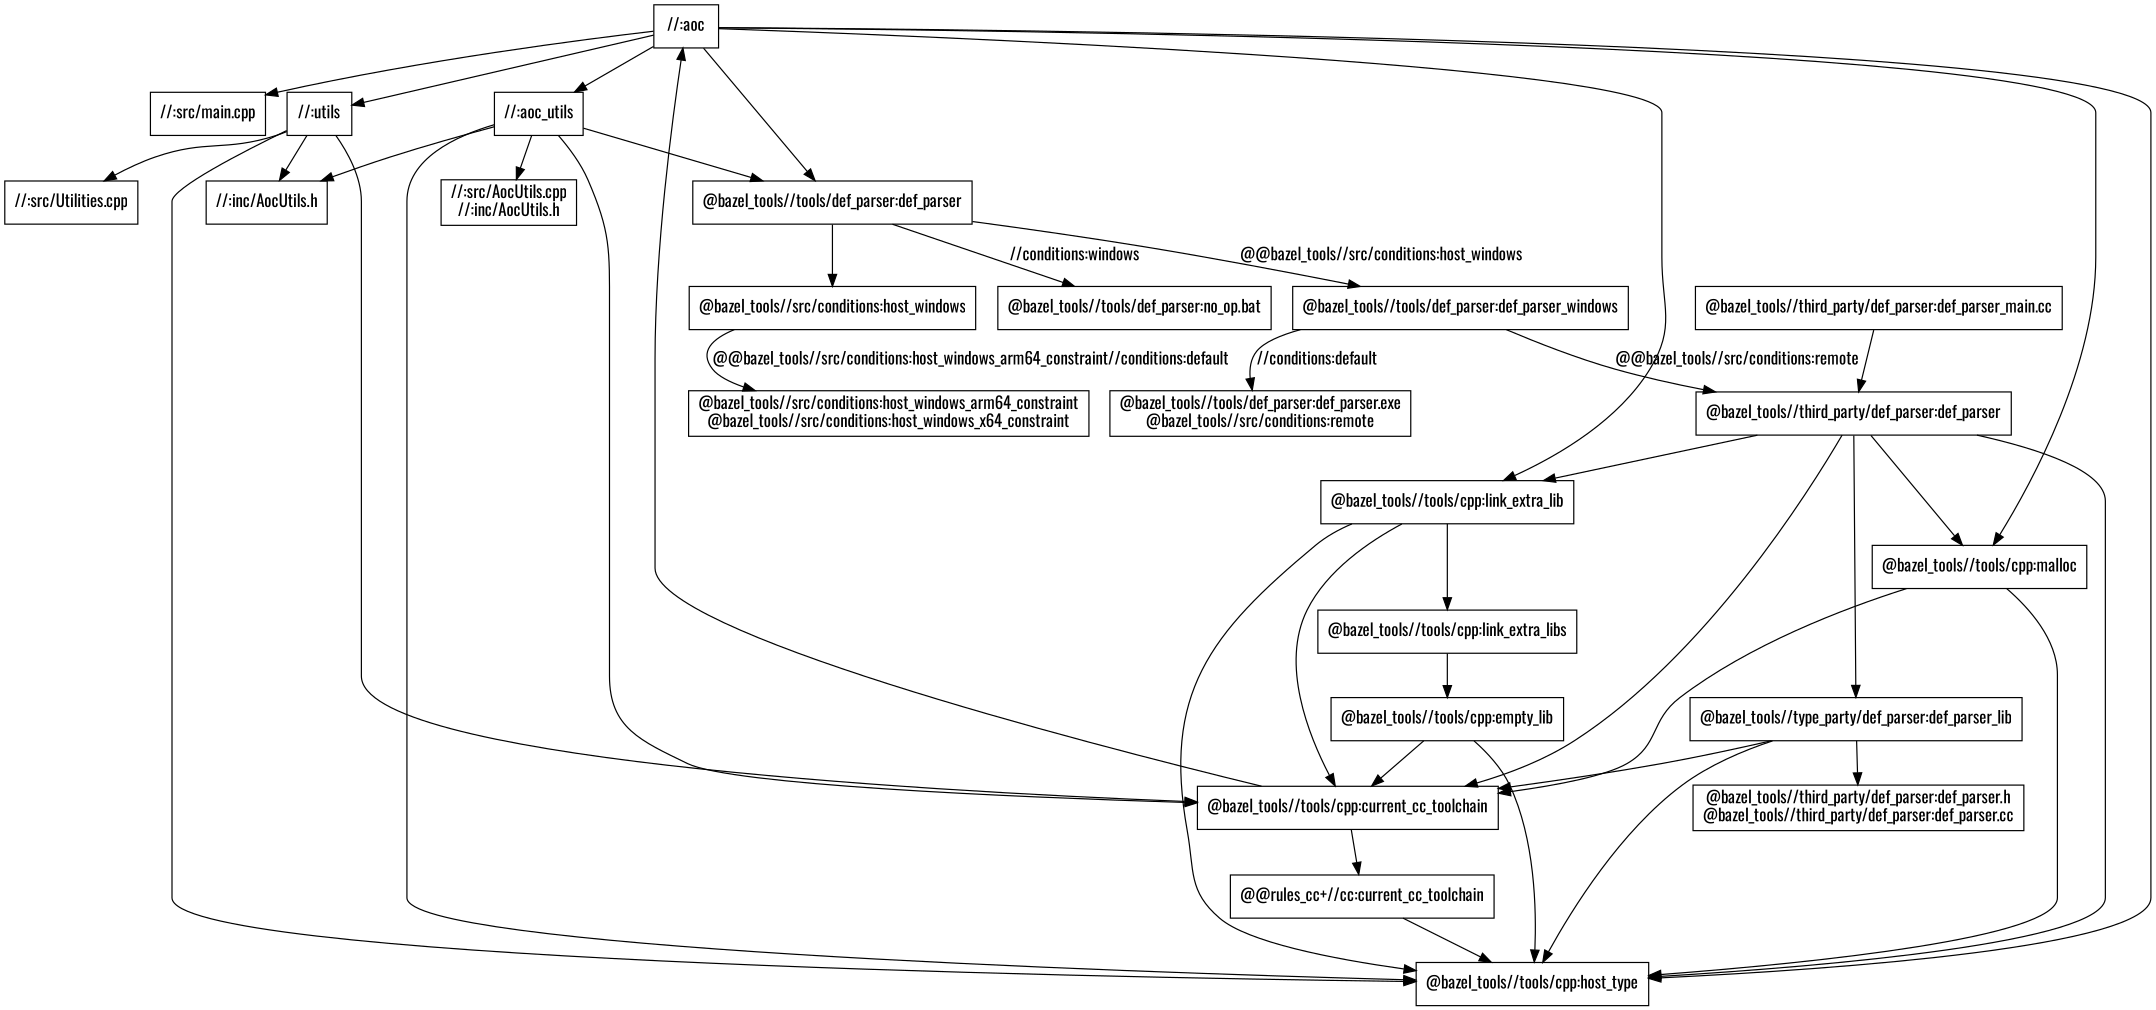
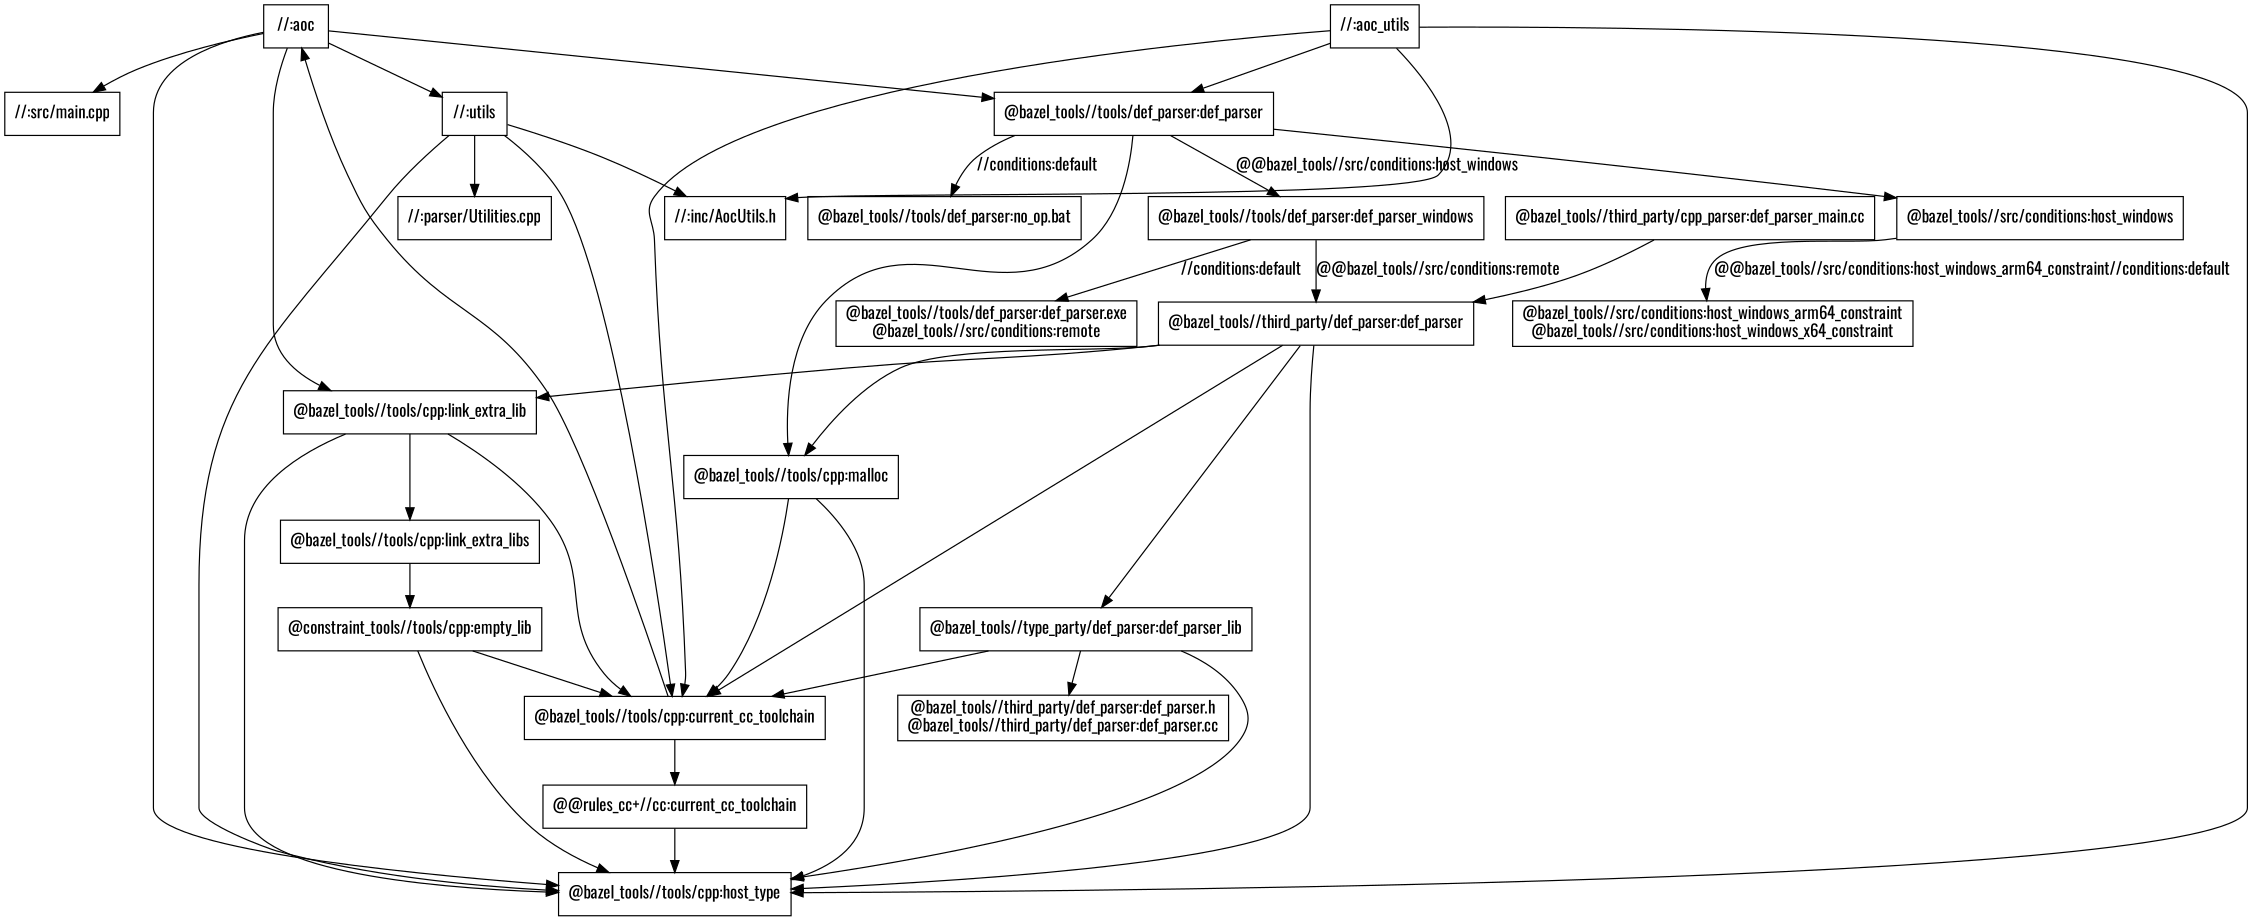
edge "//:aoc" -> "//:aoc_utils": removed
edge "//:aoc" -> "@bazel_tools//tools/cpp:malloc": now "@bazel_tools//tools/def_parser:def_parser" -> "@bazel_tools//tools/cpp:malloc"
node "//:src/Utilities.cpp": label "//:src/Utilities.cpp" -> "//:parser/Utilities.cpp"
node "//:src/AocUtils.cpp //:inc/AocUtils.h": removed
edge "@bazel_tools//tools/def_parser:def_parser" -> "@bazel_tools//tools/def_parser:no_op.bat": label "//conditions:windows" -> "//conditions:default"
node "@bazel_tools//third_party/def_parser:def_parser_main.cc": label "@bazel_tools//third_party/def_parser:def_parser_main.cc" -> "@bazel_tools//third_party/cpp_parser:def_parser_main.cc"
node "@bazel_tools//tools/cpp:empty_lib": label "@bazel_tools//tools/cpp:empty_lib" -> "@constraint_tools//tools/cpp:empty_lib"
